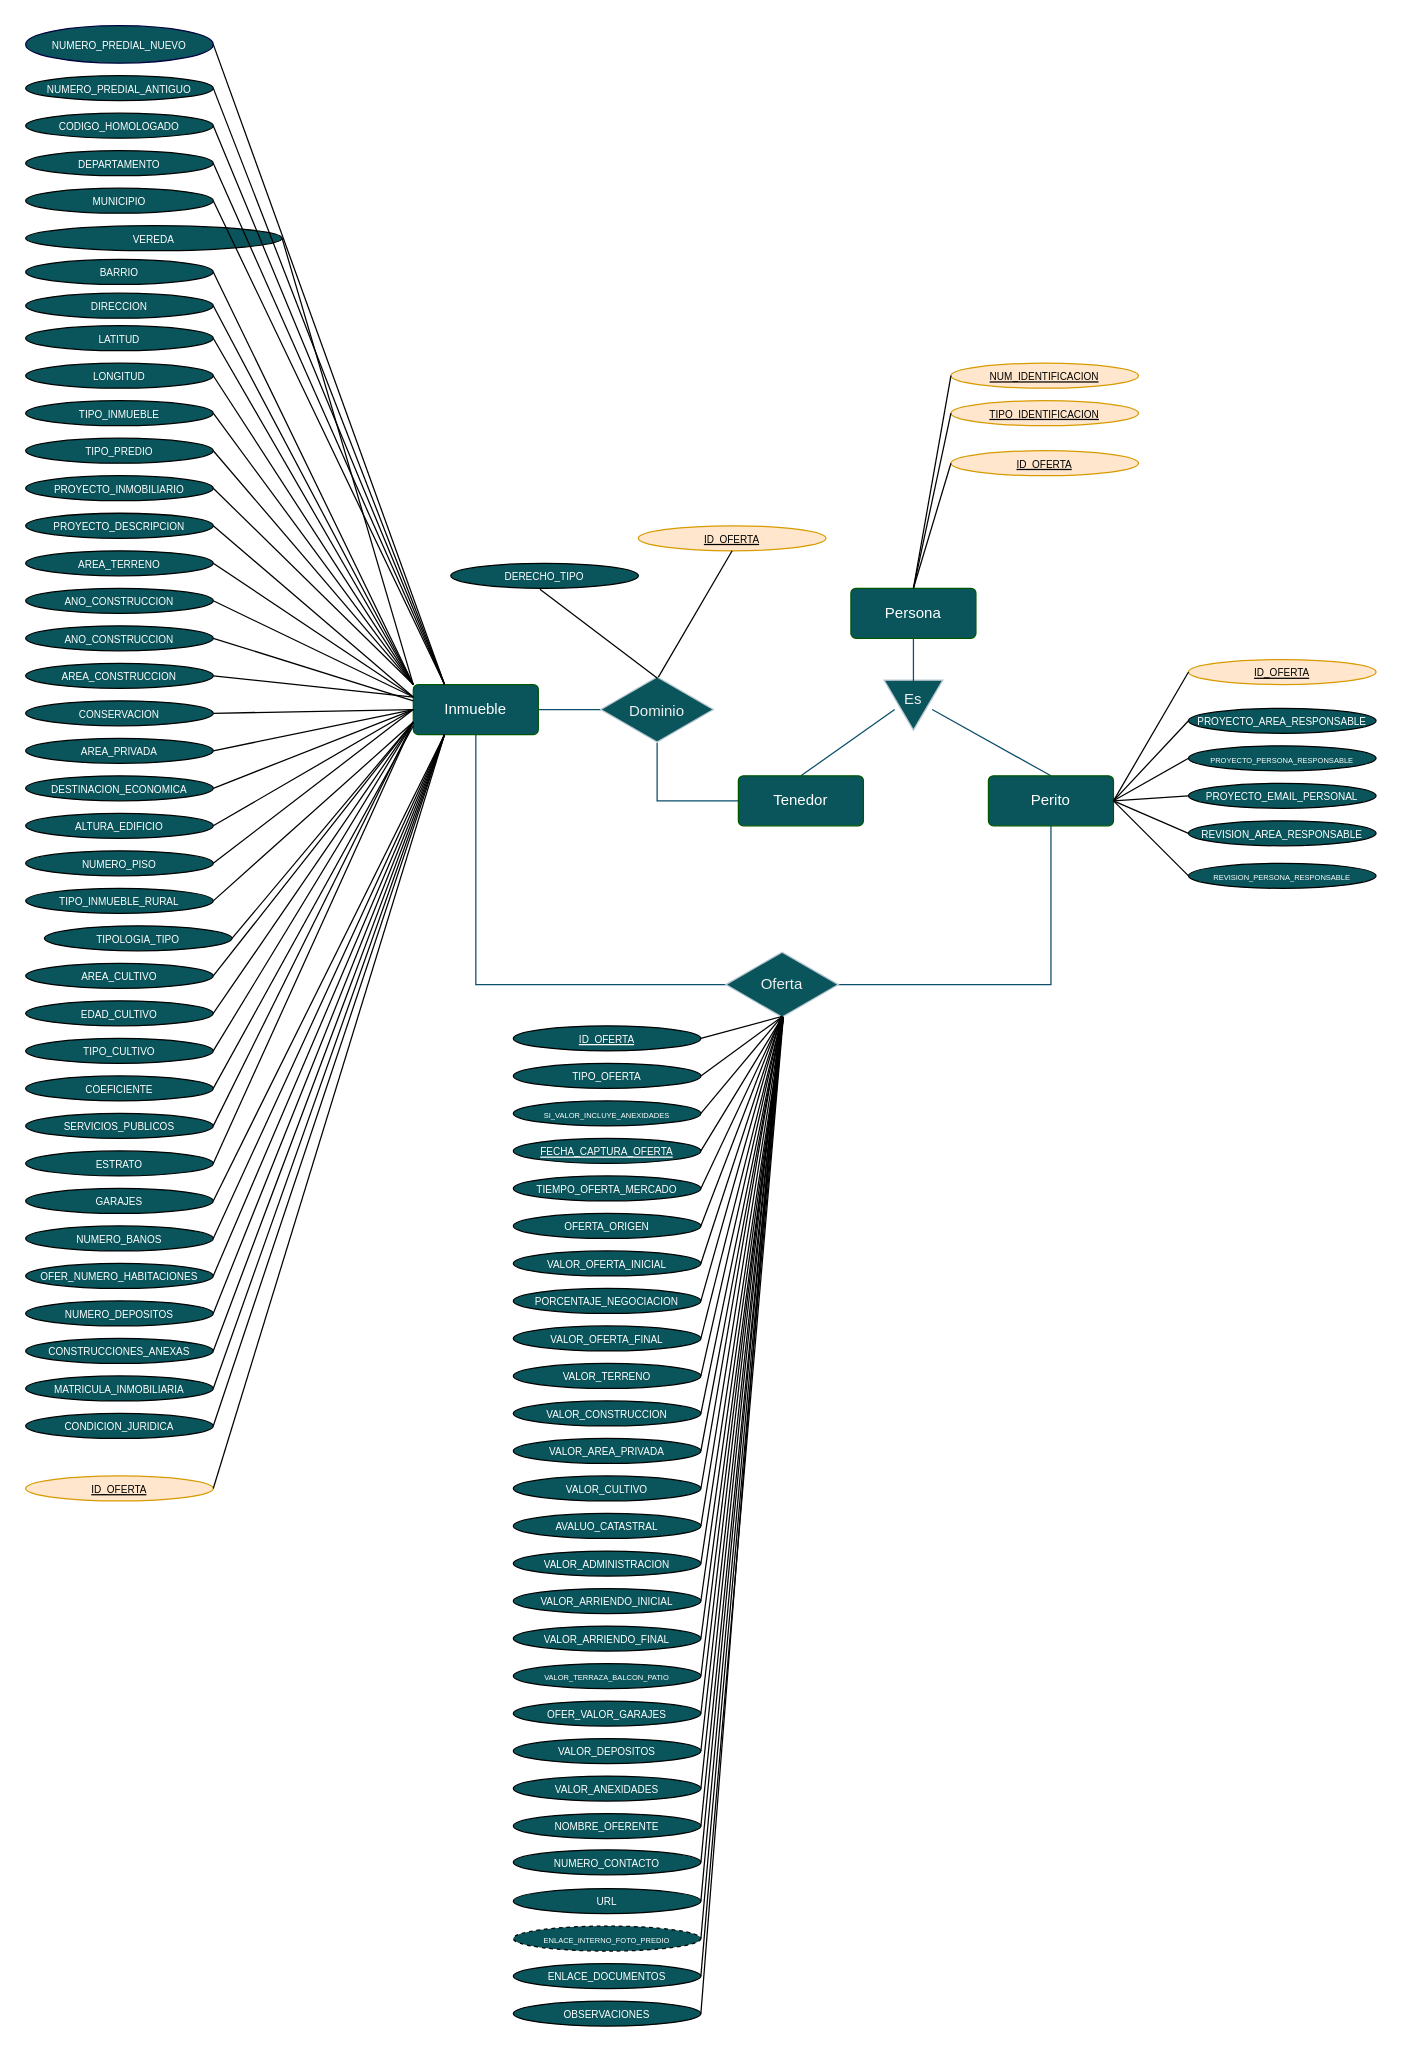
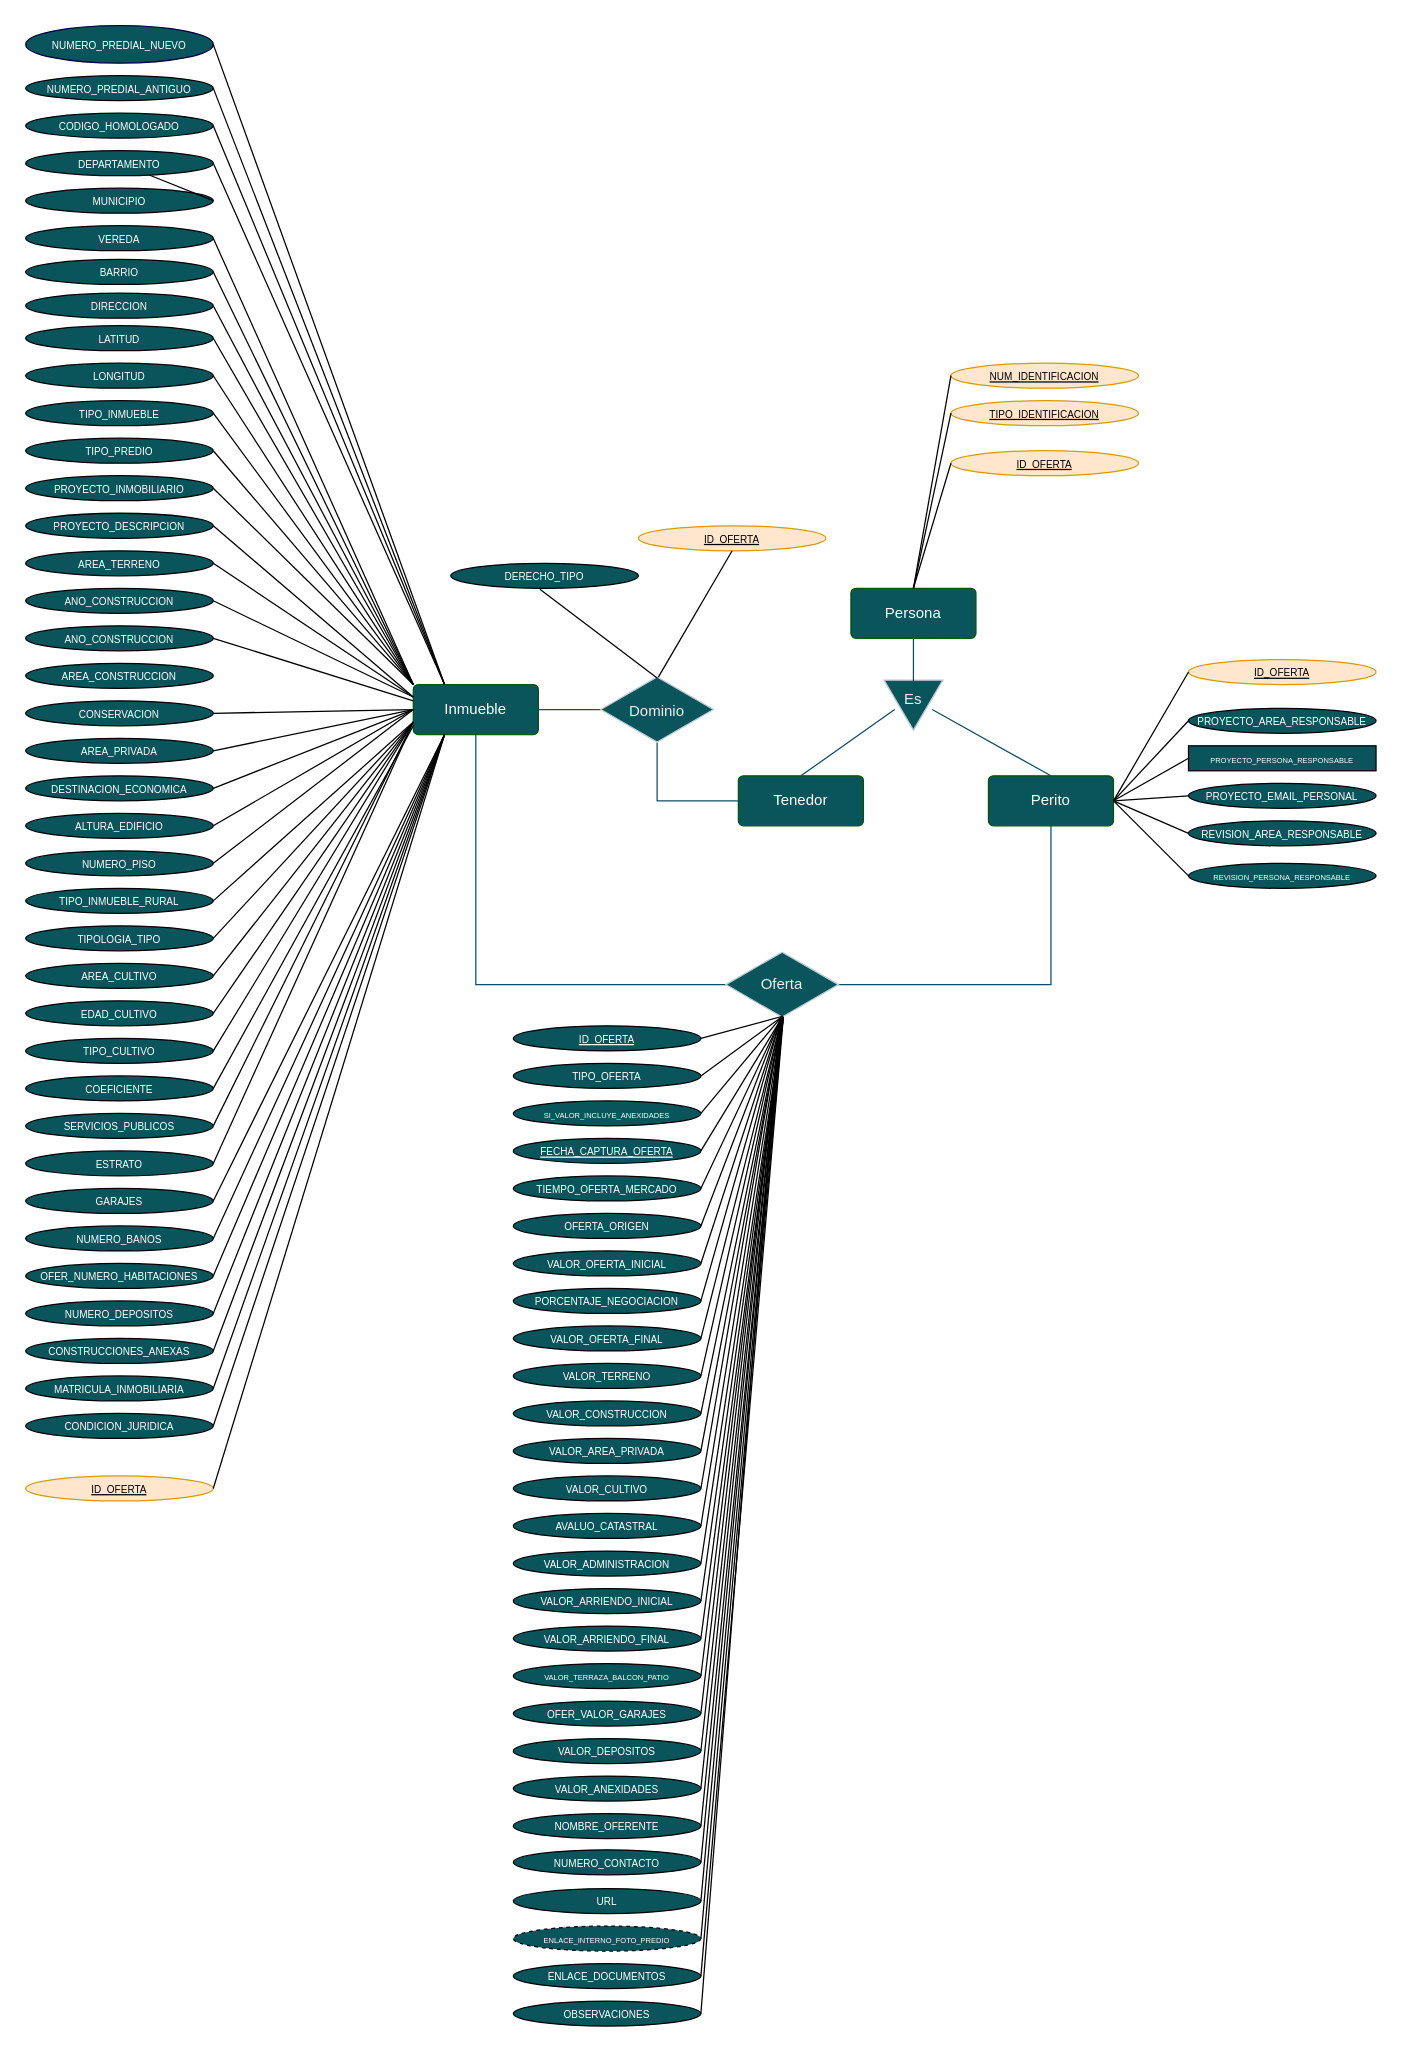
node "VEREDA": size 256x25 -> 188x25
edge "MUNICIPIO" -- "Inmueble": now "MUNICIPIO" -- "DEPARTAMENTO"
edge "AREA_CONSTRUCCION" -- "Inmueble": removed
node "PROYECTO_PERSONA_RESPONSABLE": shape ellipse -> rectangle
node "TIPOLOGIA_TIPO": moved (138, 938) -> (119, 938)
